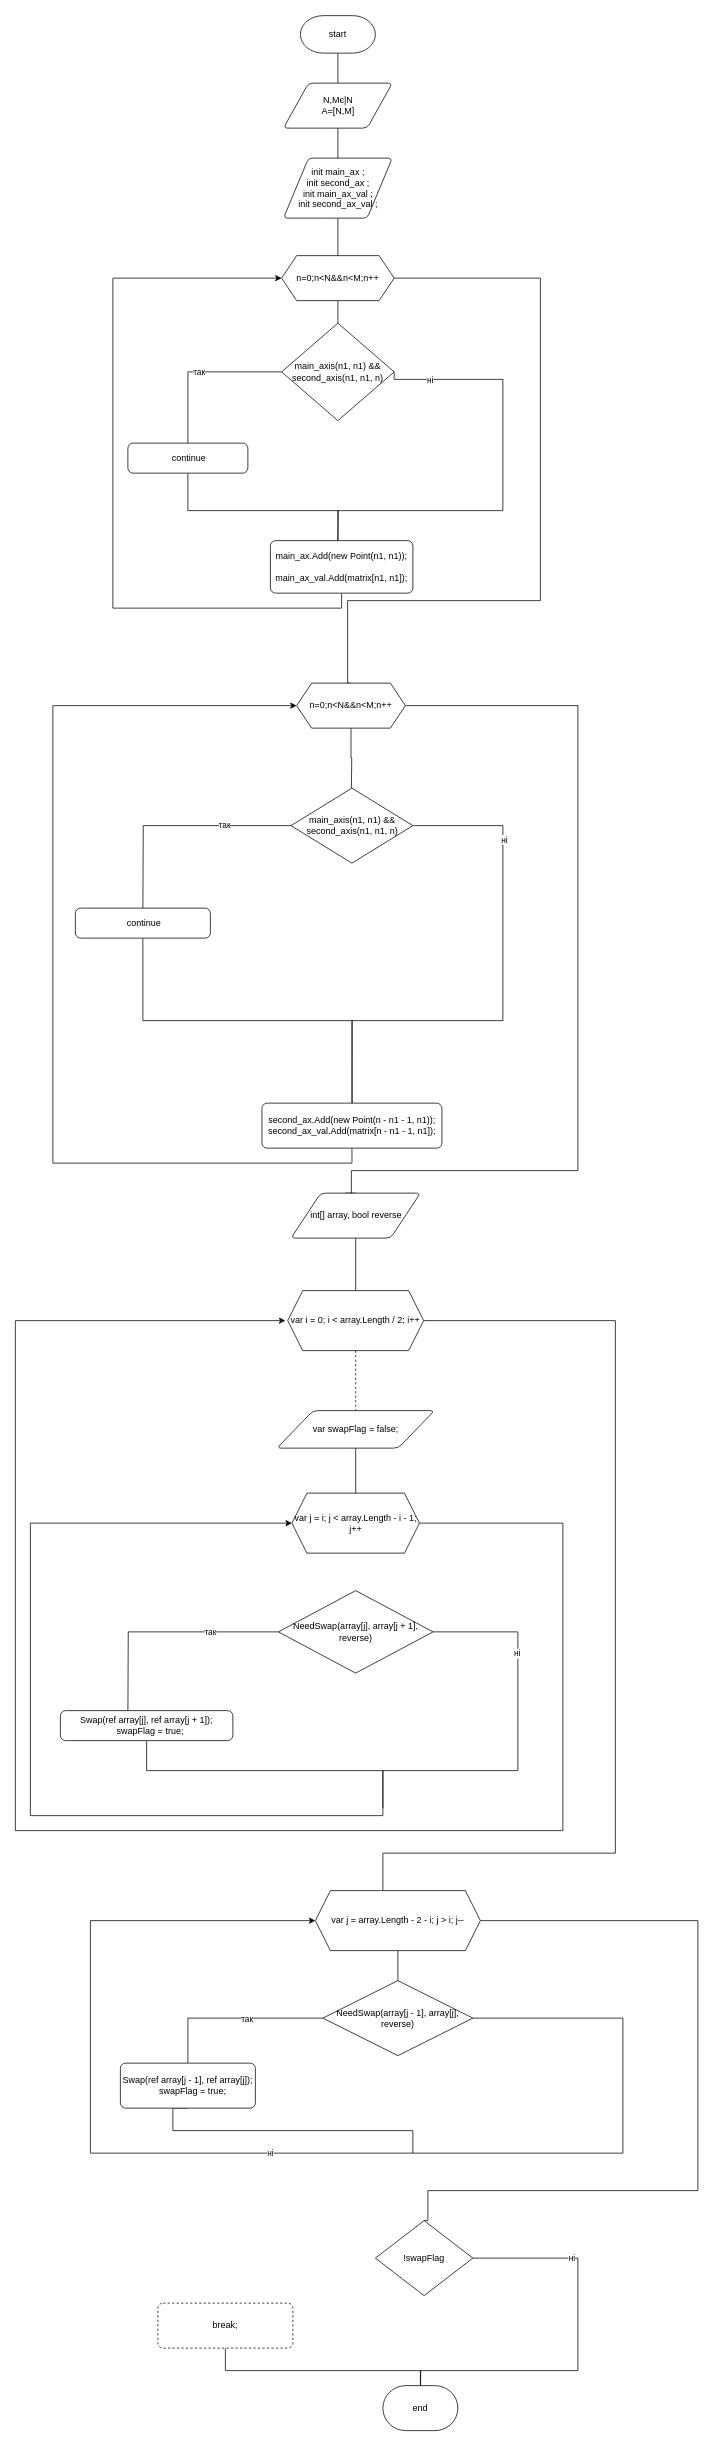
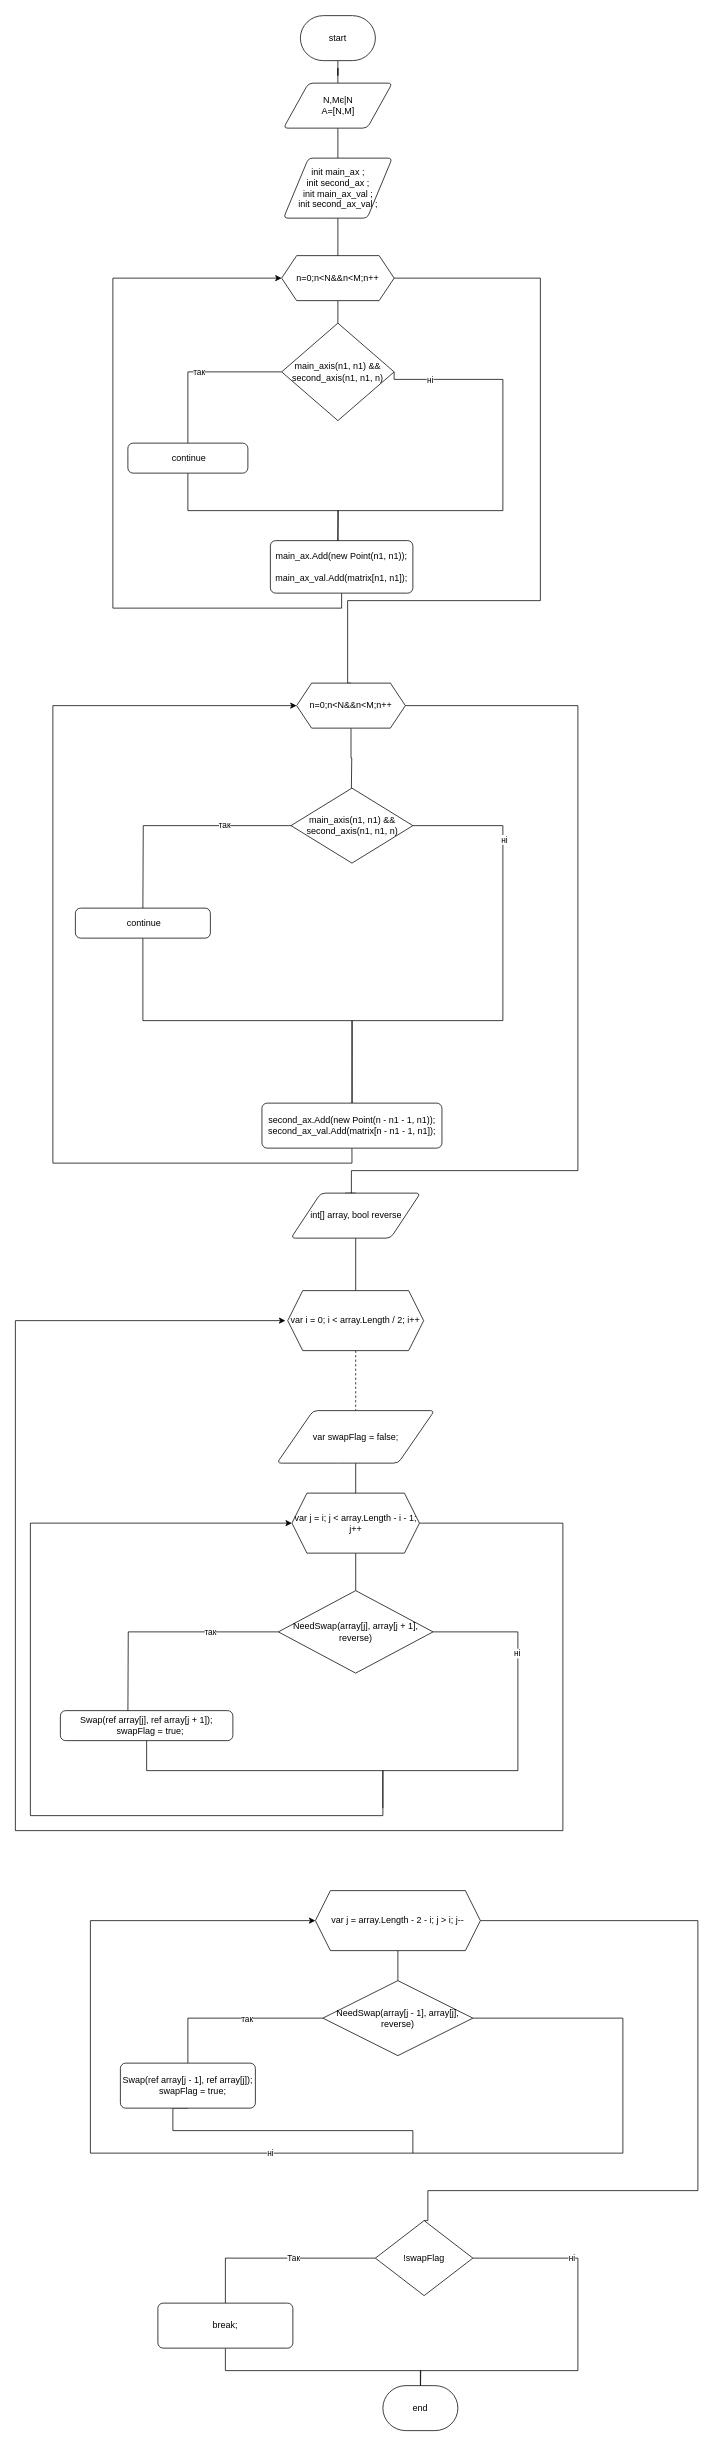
node "start": size 75x38 -> 75x45
node "var swapFlag = false;": size 158x38 -> 158x53
edge "var j = i; j < array.Length - i - 1; j++" -- "NeedSwap(array[j], array[j + 1], reverse)": added
edge "var i = 0; i < array.Length / 2; i++" -- "var j = array.Length - 2 - i; j > i; j--": removed
edge "!swapFlag" -- "break;": added, label "Так"
node "break;": style dashed -> solid
